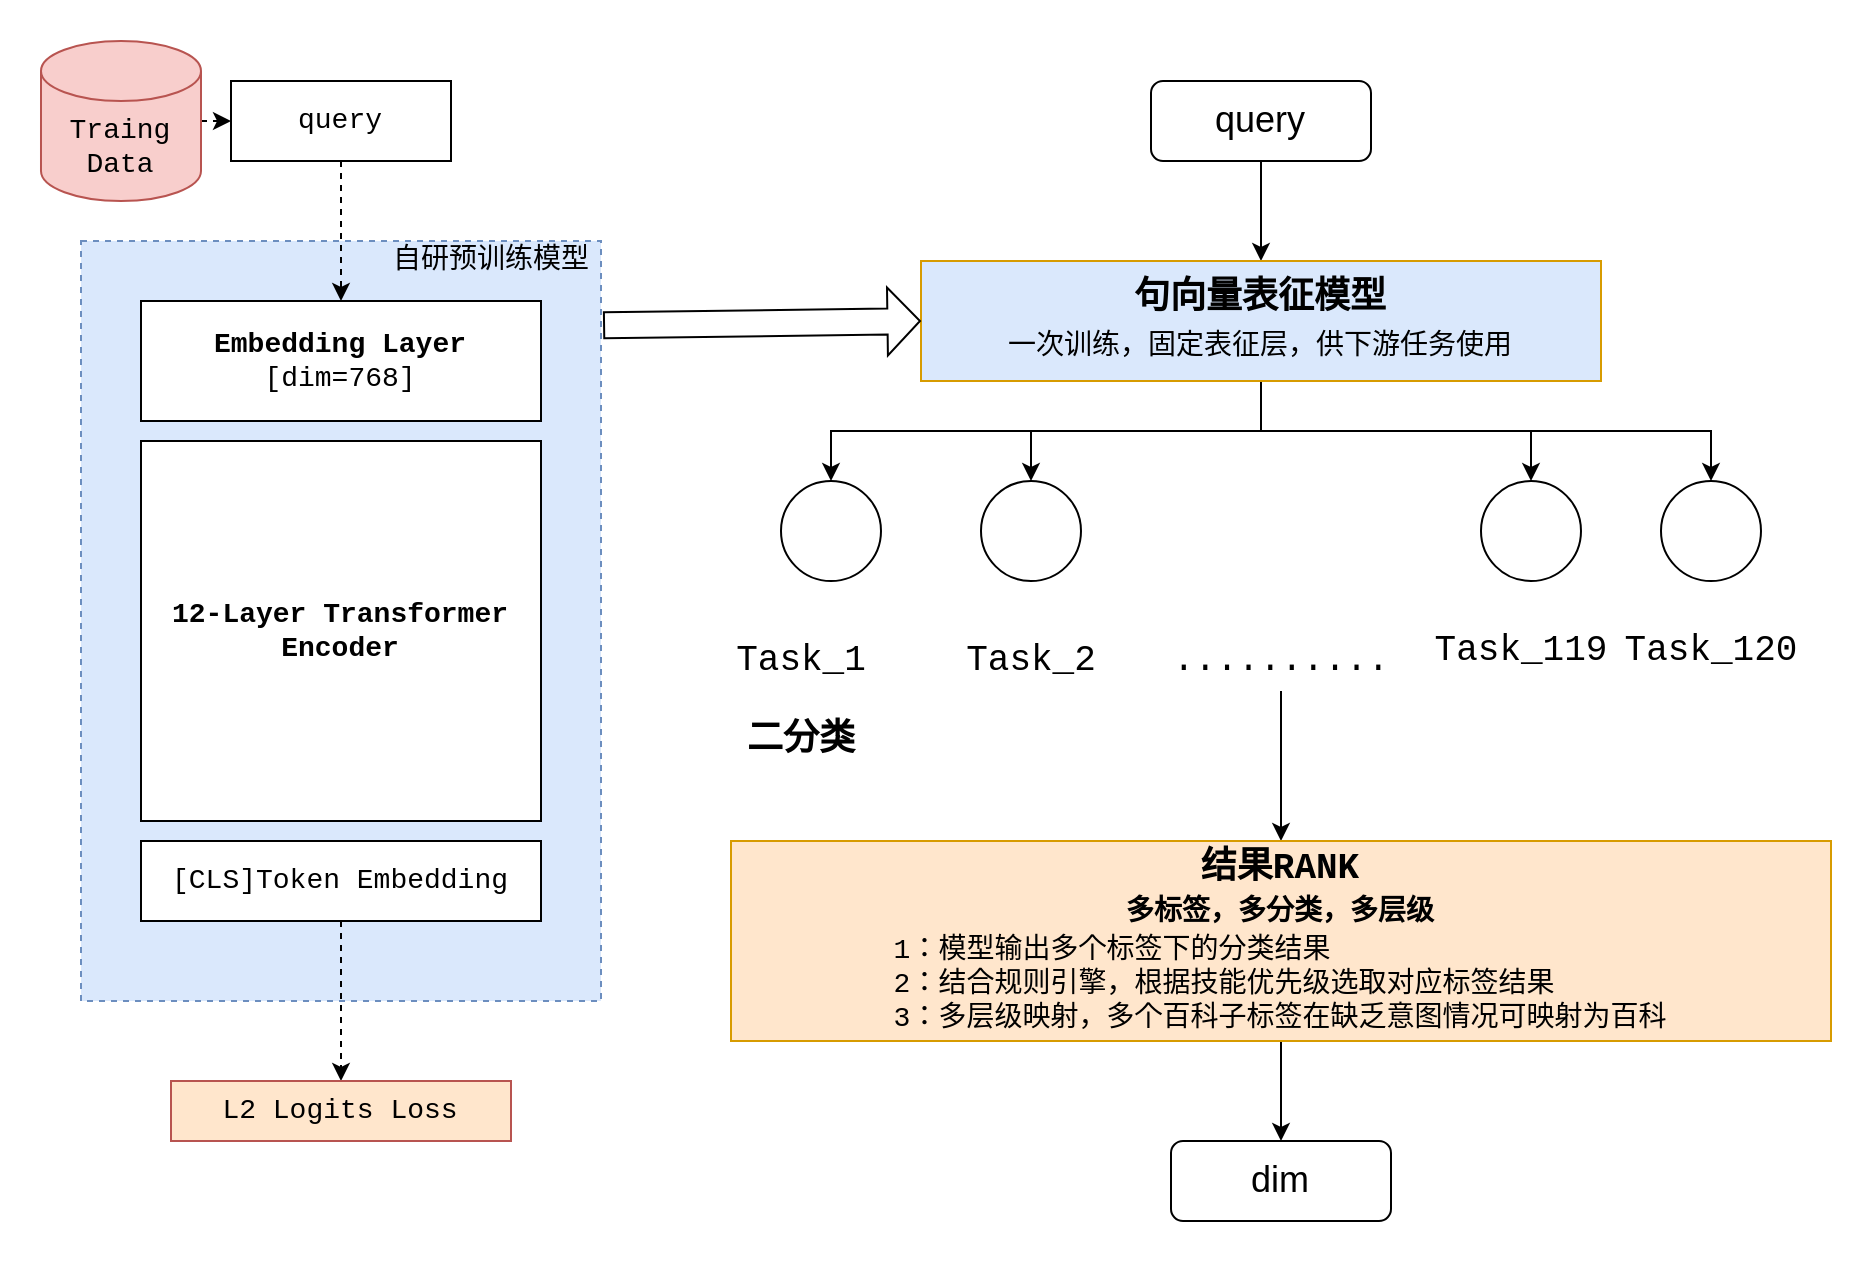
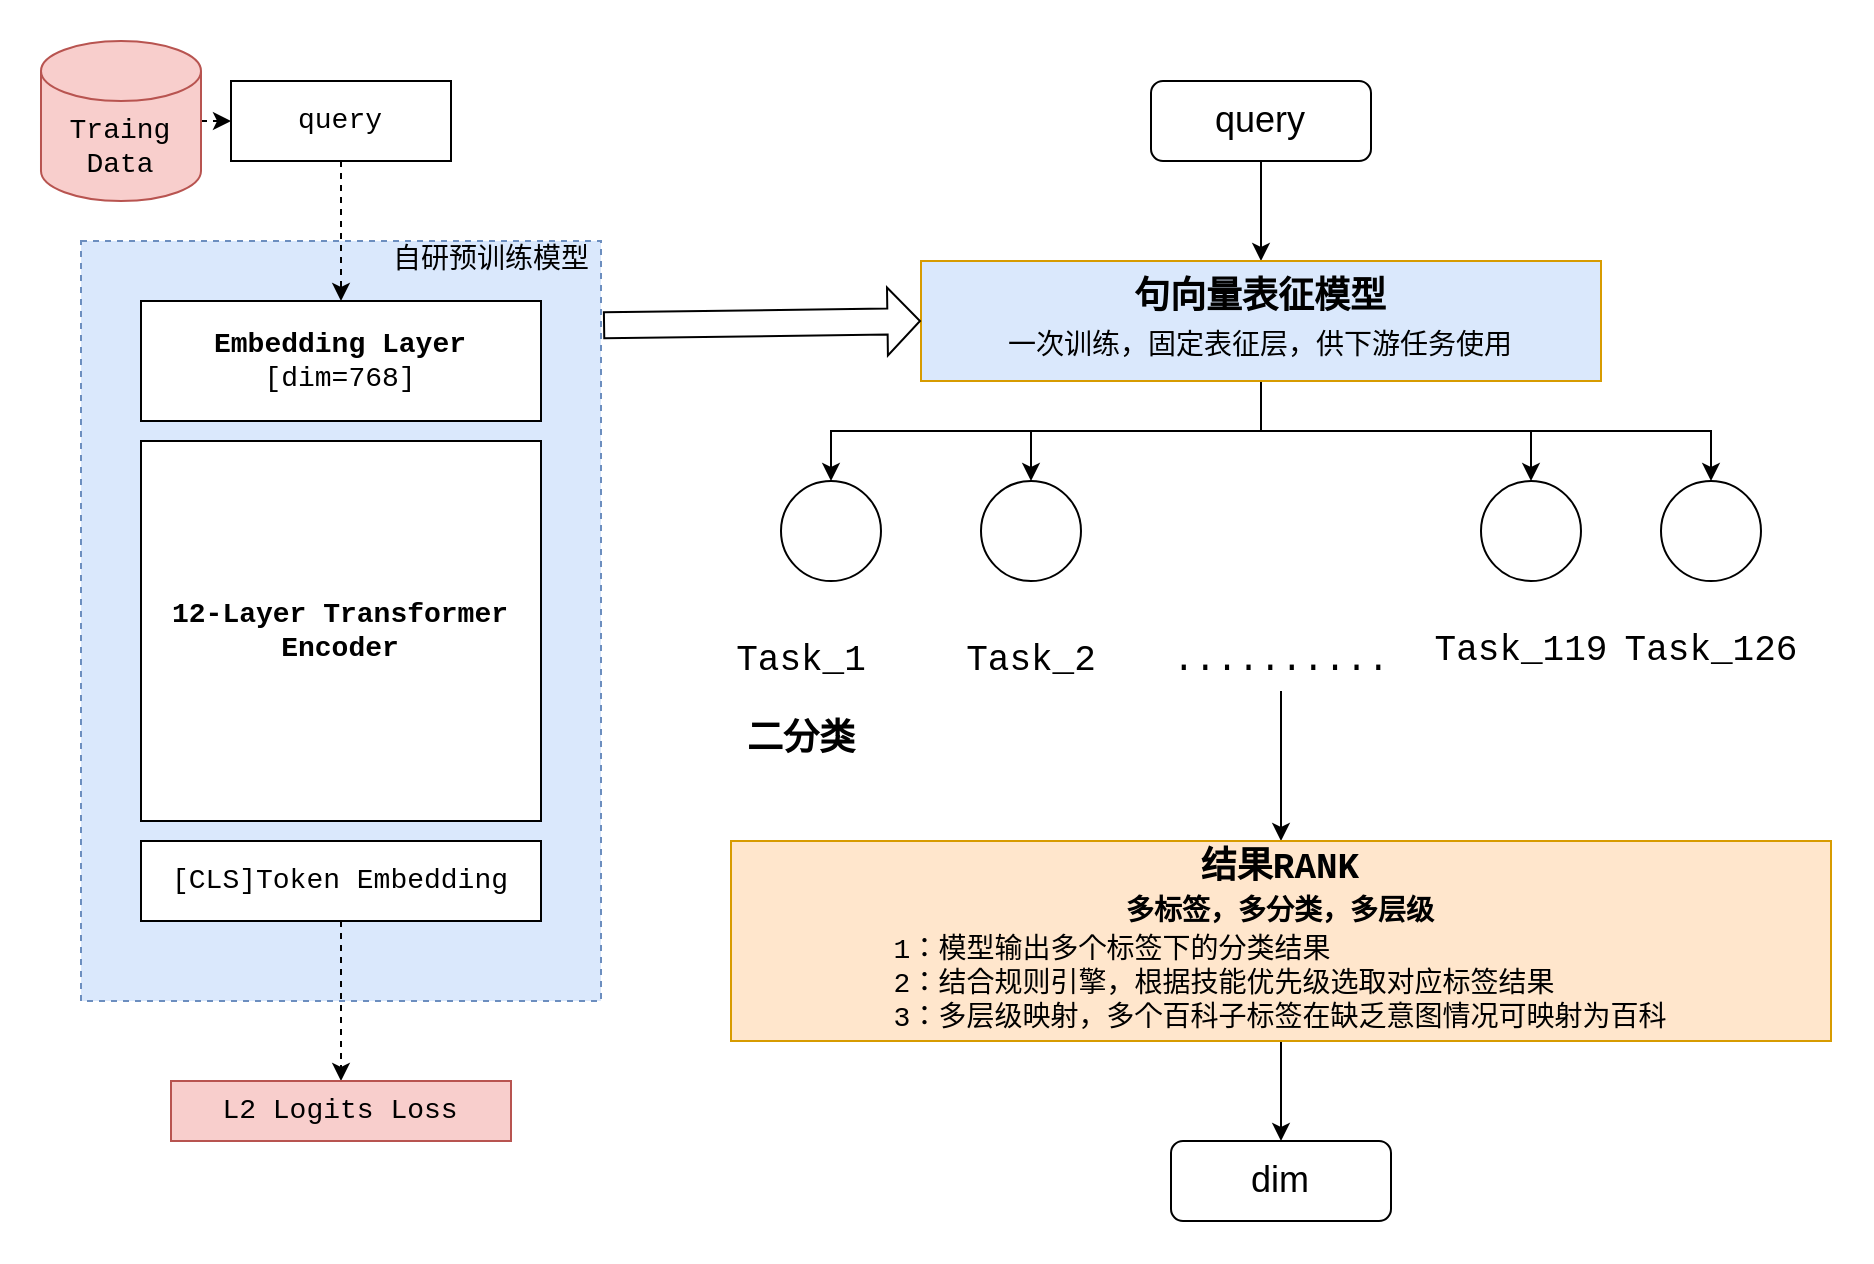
node "Task_120": label "Task_120" -> "Task_126"
node "L2 Logits Loss": fillcolor #ffe6cc -> #f8cecc
